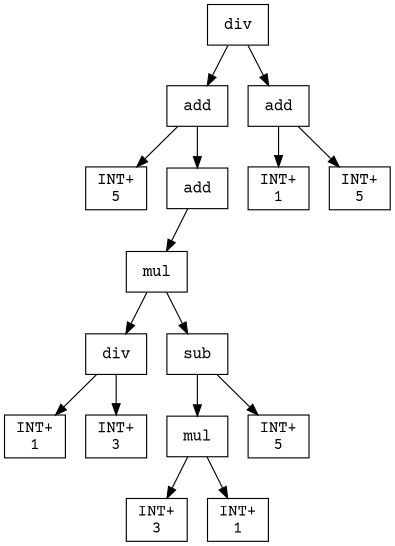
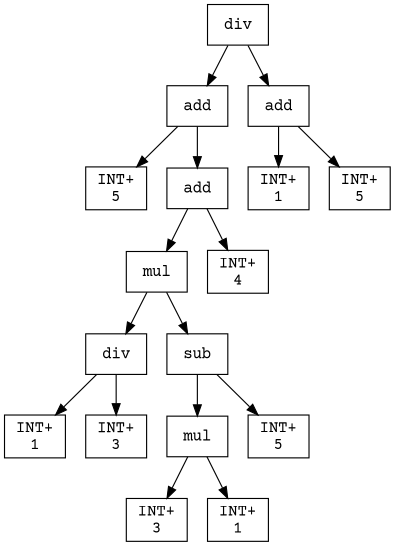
node "INT+ 4": added
